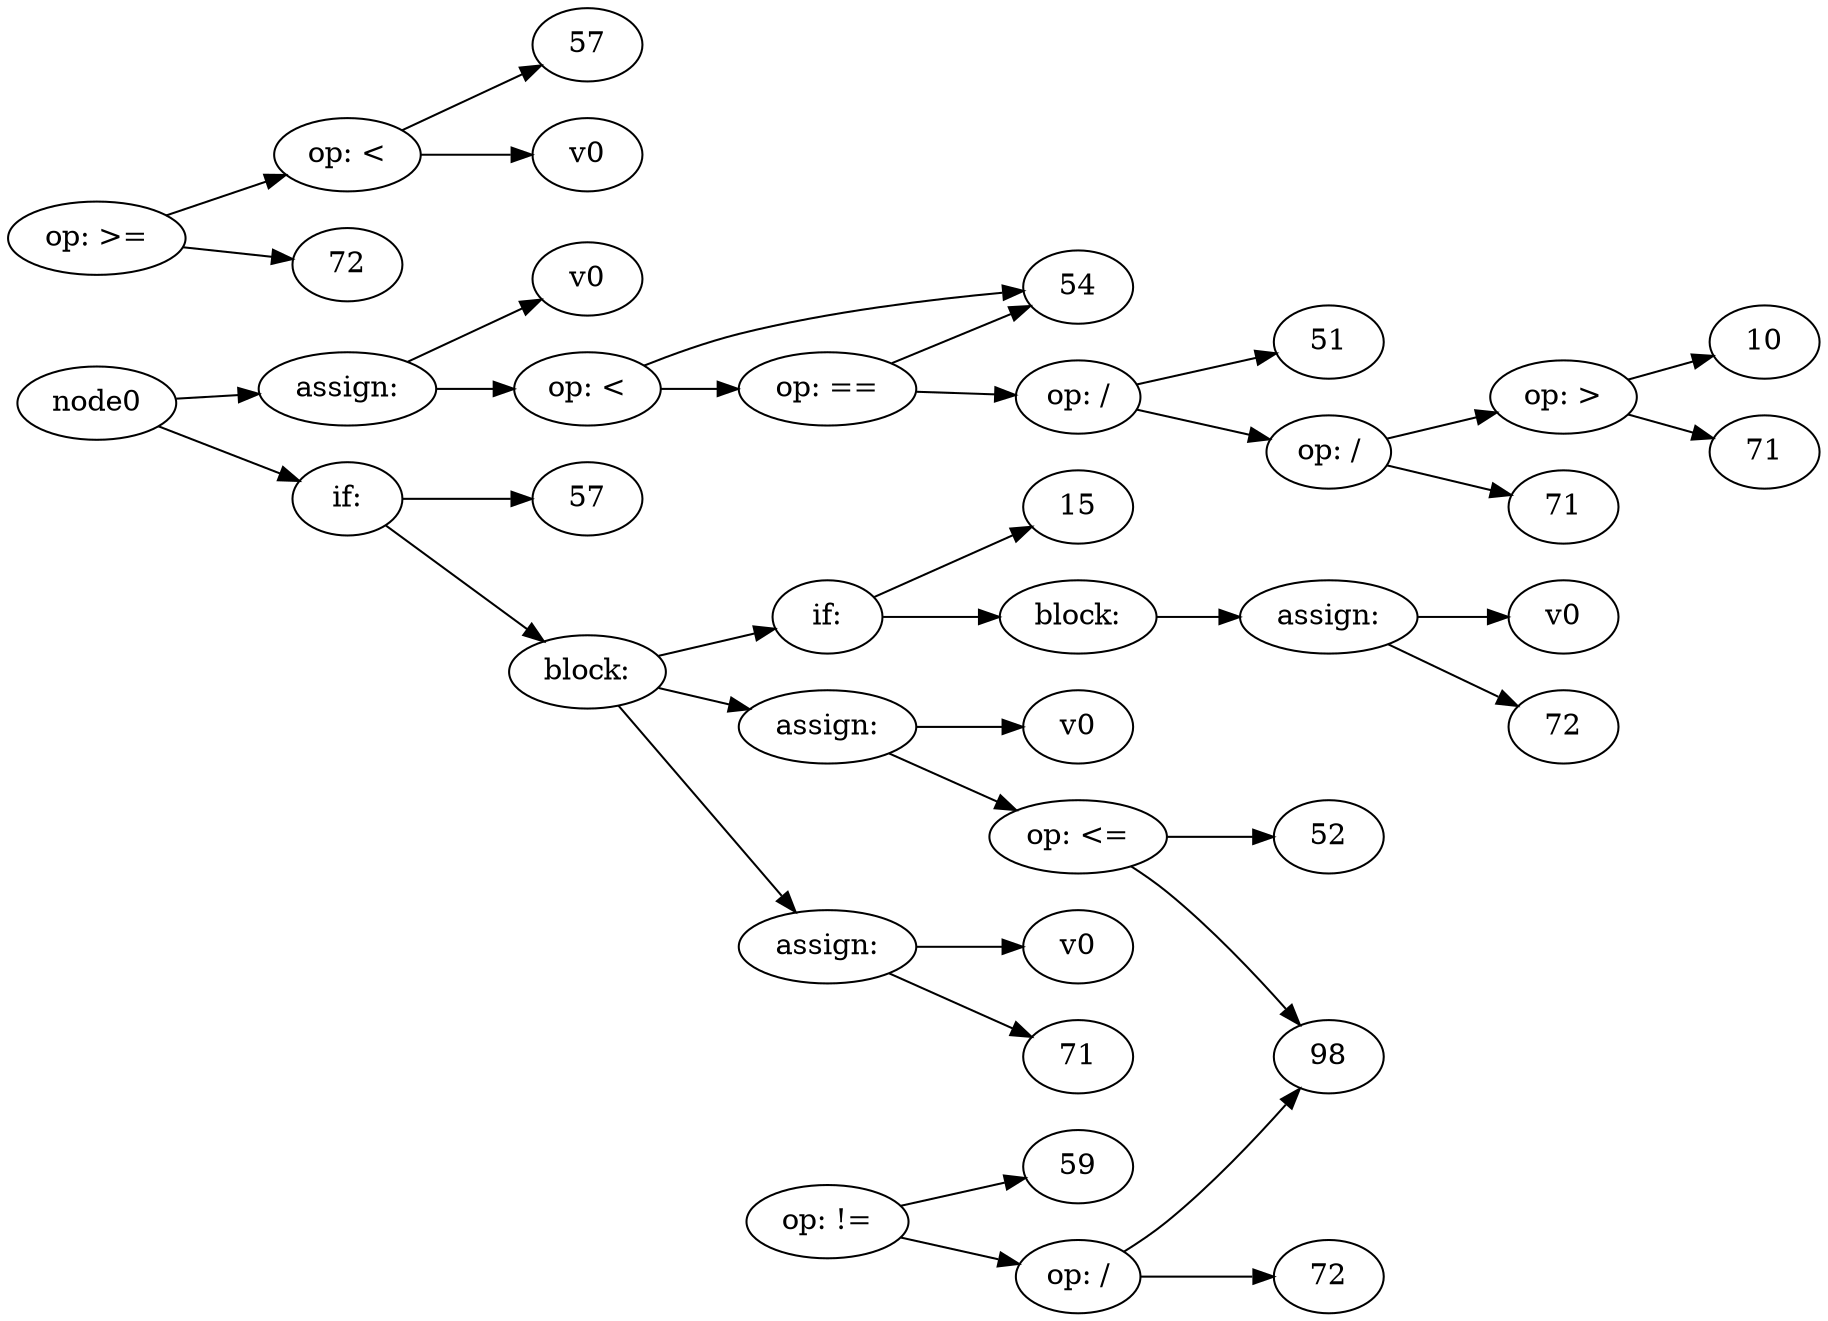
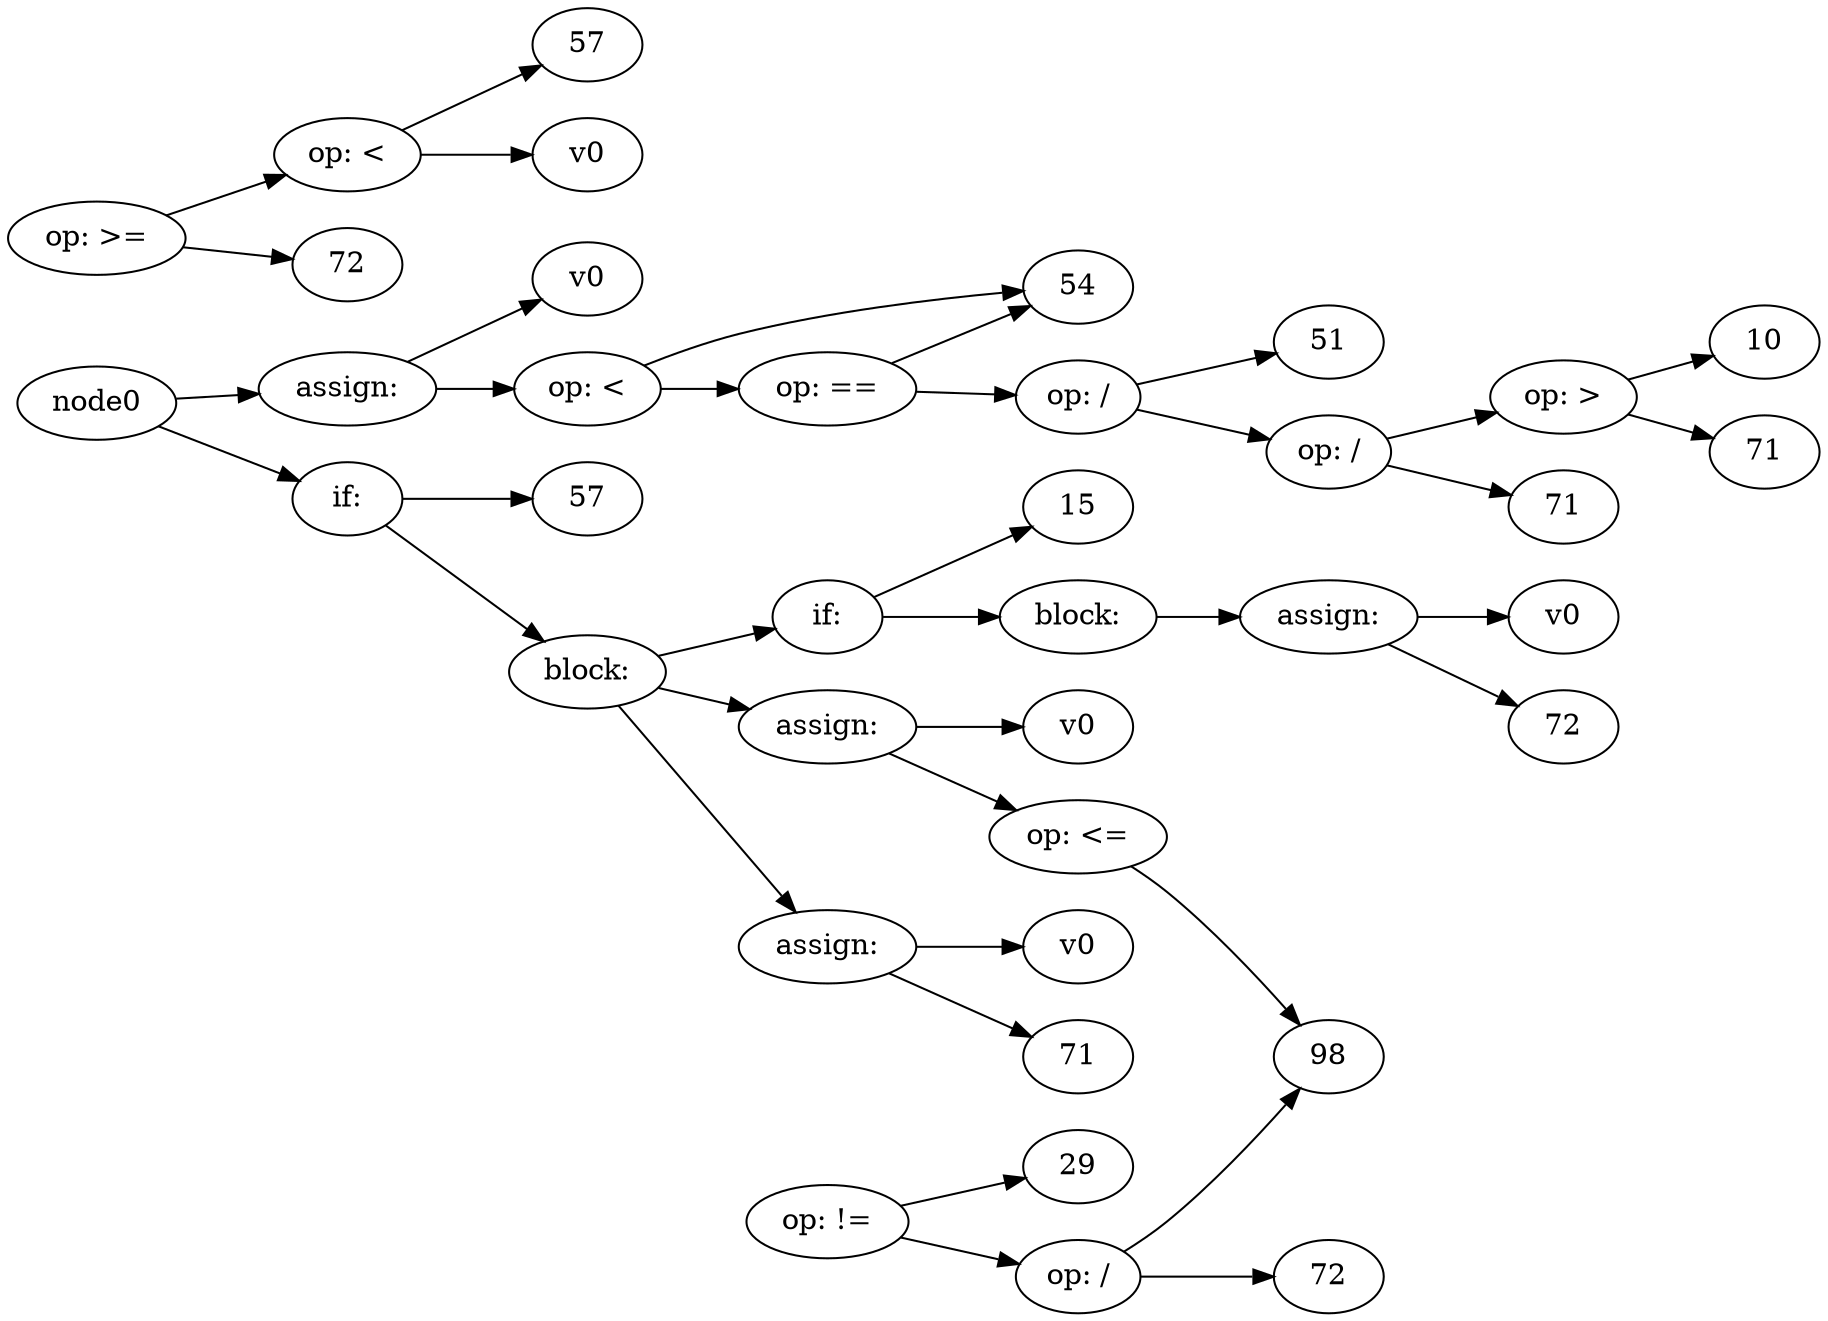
node "52": removed
node "59": label "59" -> "29"
